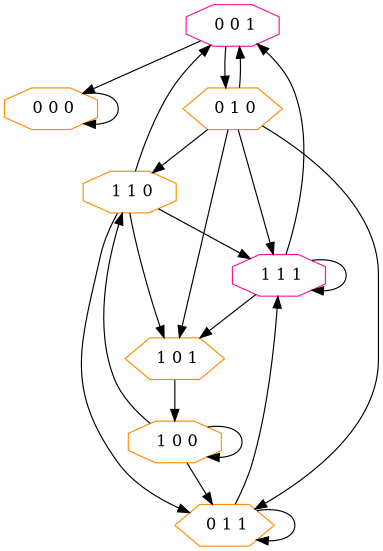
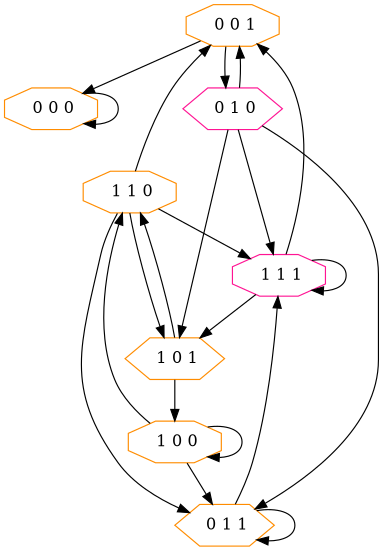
node "0 0 1": color deeppink -> darkorange
node "0 1 0": color darkorange -> deeppink
edge "0 1 0" -> "1 1 0": now "1 0 1" -> "1 1 0"
